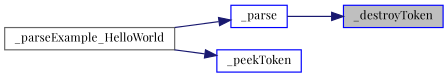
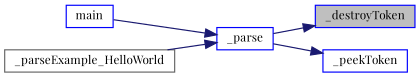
node "main": added
edge "_parseExample_HelloWorld" -> "_peekToken": now "_parse" -> "_peekToken"
